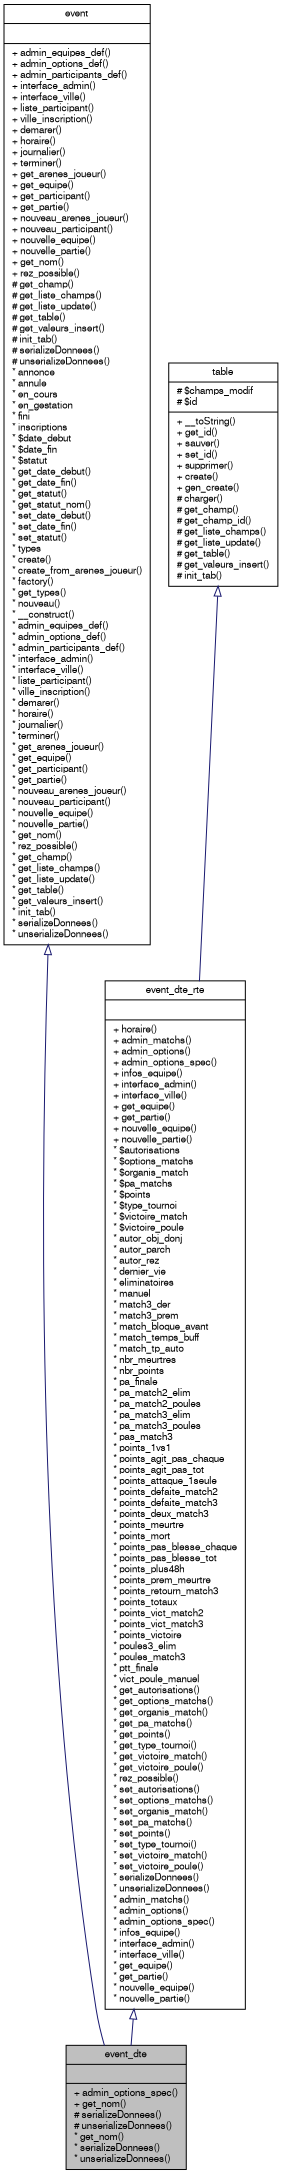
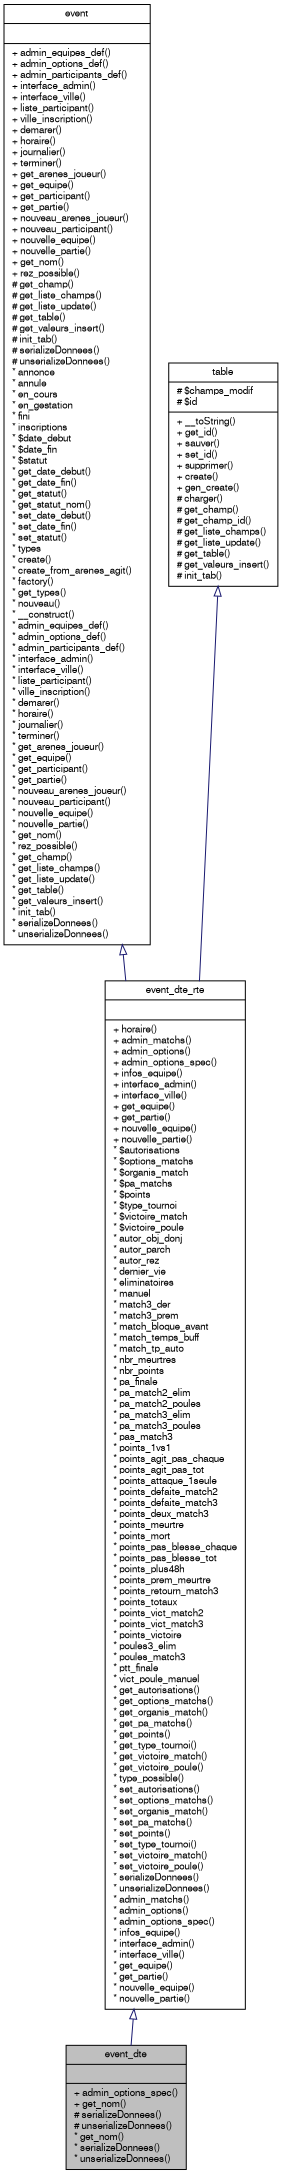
node "event": text "* create_from_arenes_joueur()" -> "* create_from_arenes_agit()"
edge "event_dte" -> "event": now "event_dte_rte" -> "event"
node "event_dte_rte": text "* rez_possible()" -> "* type_possible()"
